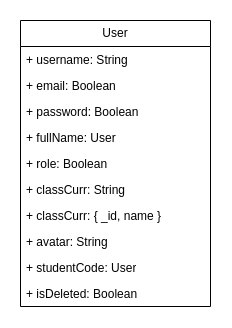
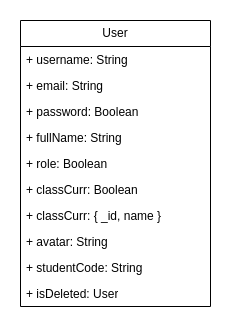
node "+ email: Boolean": label "+ email: Boolean" -> "+ email: String"
node "+ fullName: User": label "+ fullName: User" -> "+ fullName: String"
node "+ classCurr: String": label "+ classCurr: String" -> "+ classCurr: Boolean"
node "+ studentCode: User": label "+ studentCode: User" -> "+ studentCode: String"
node "+ isDeleted: Boolean": label "+ isDeleted: Boolean" -> "+ isDeleted: User"
